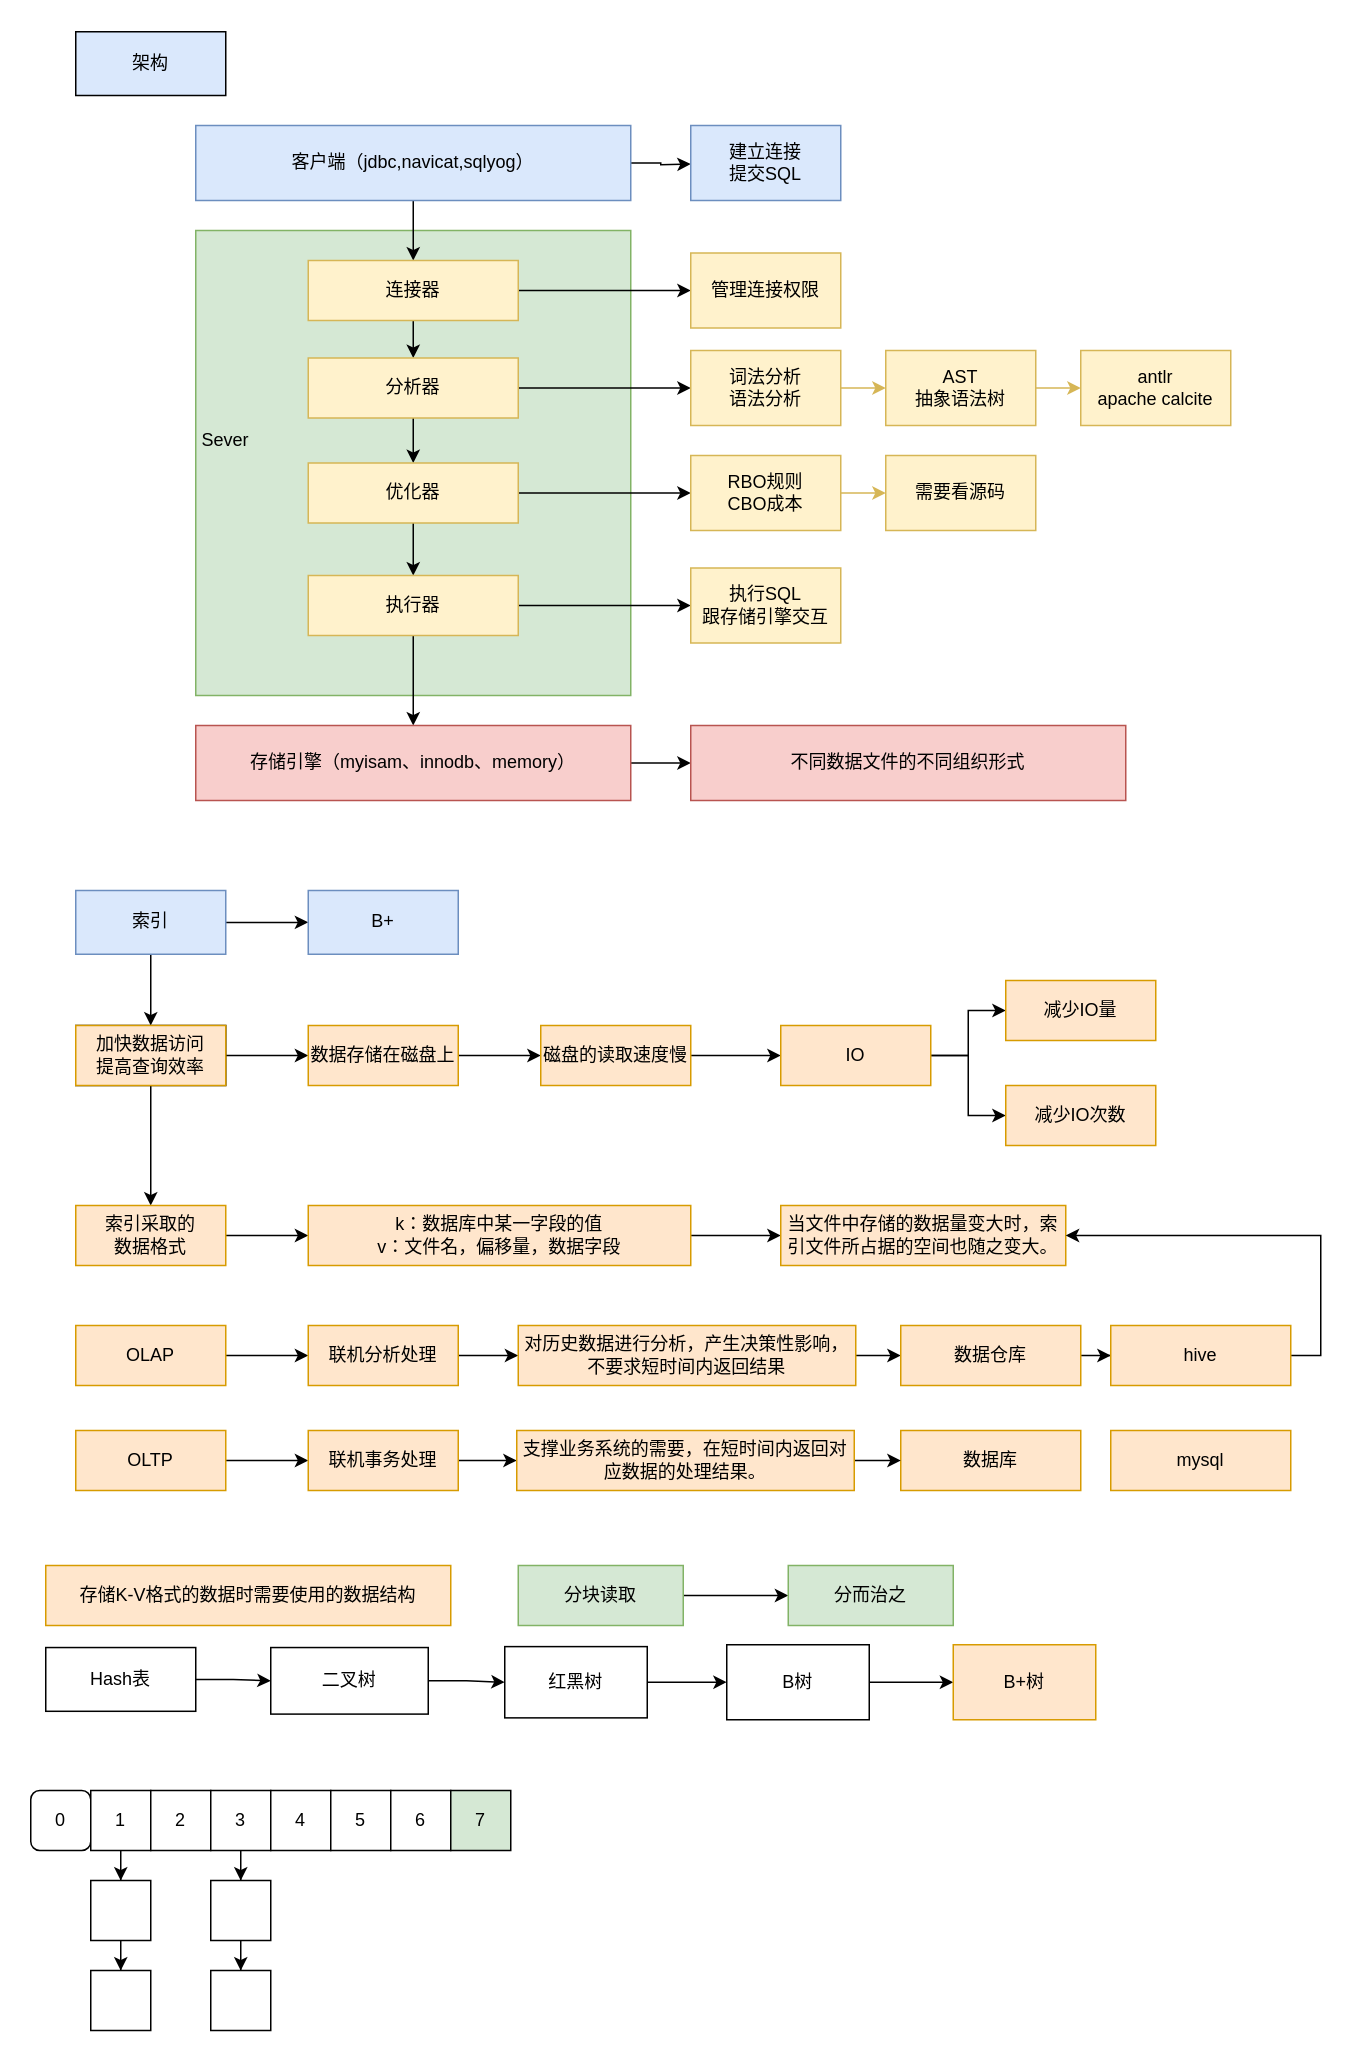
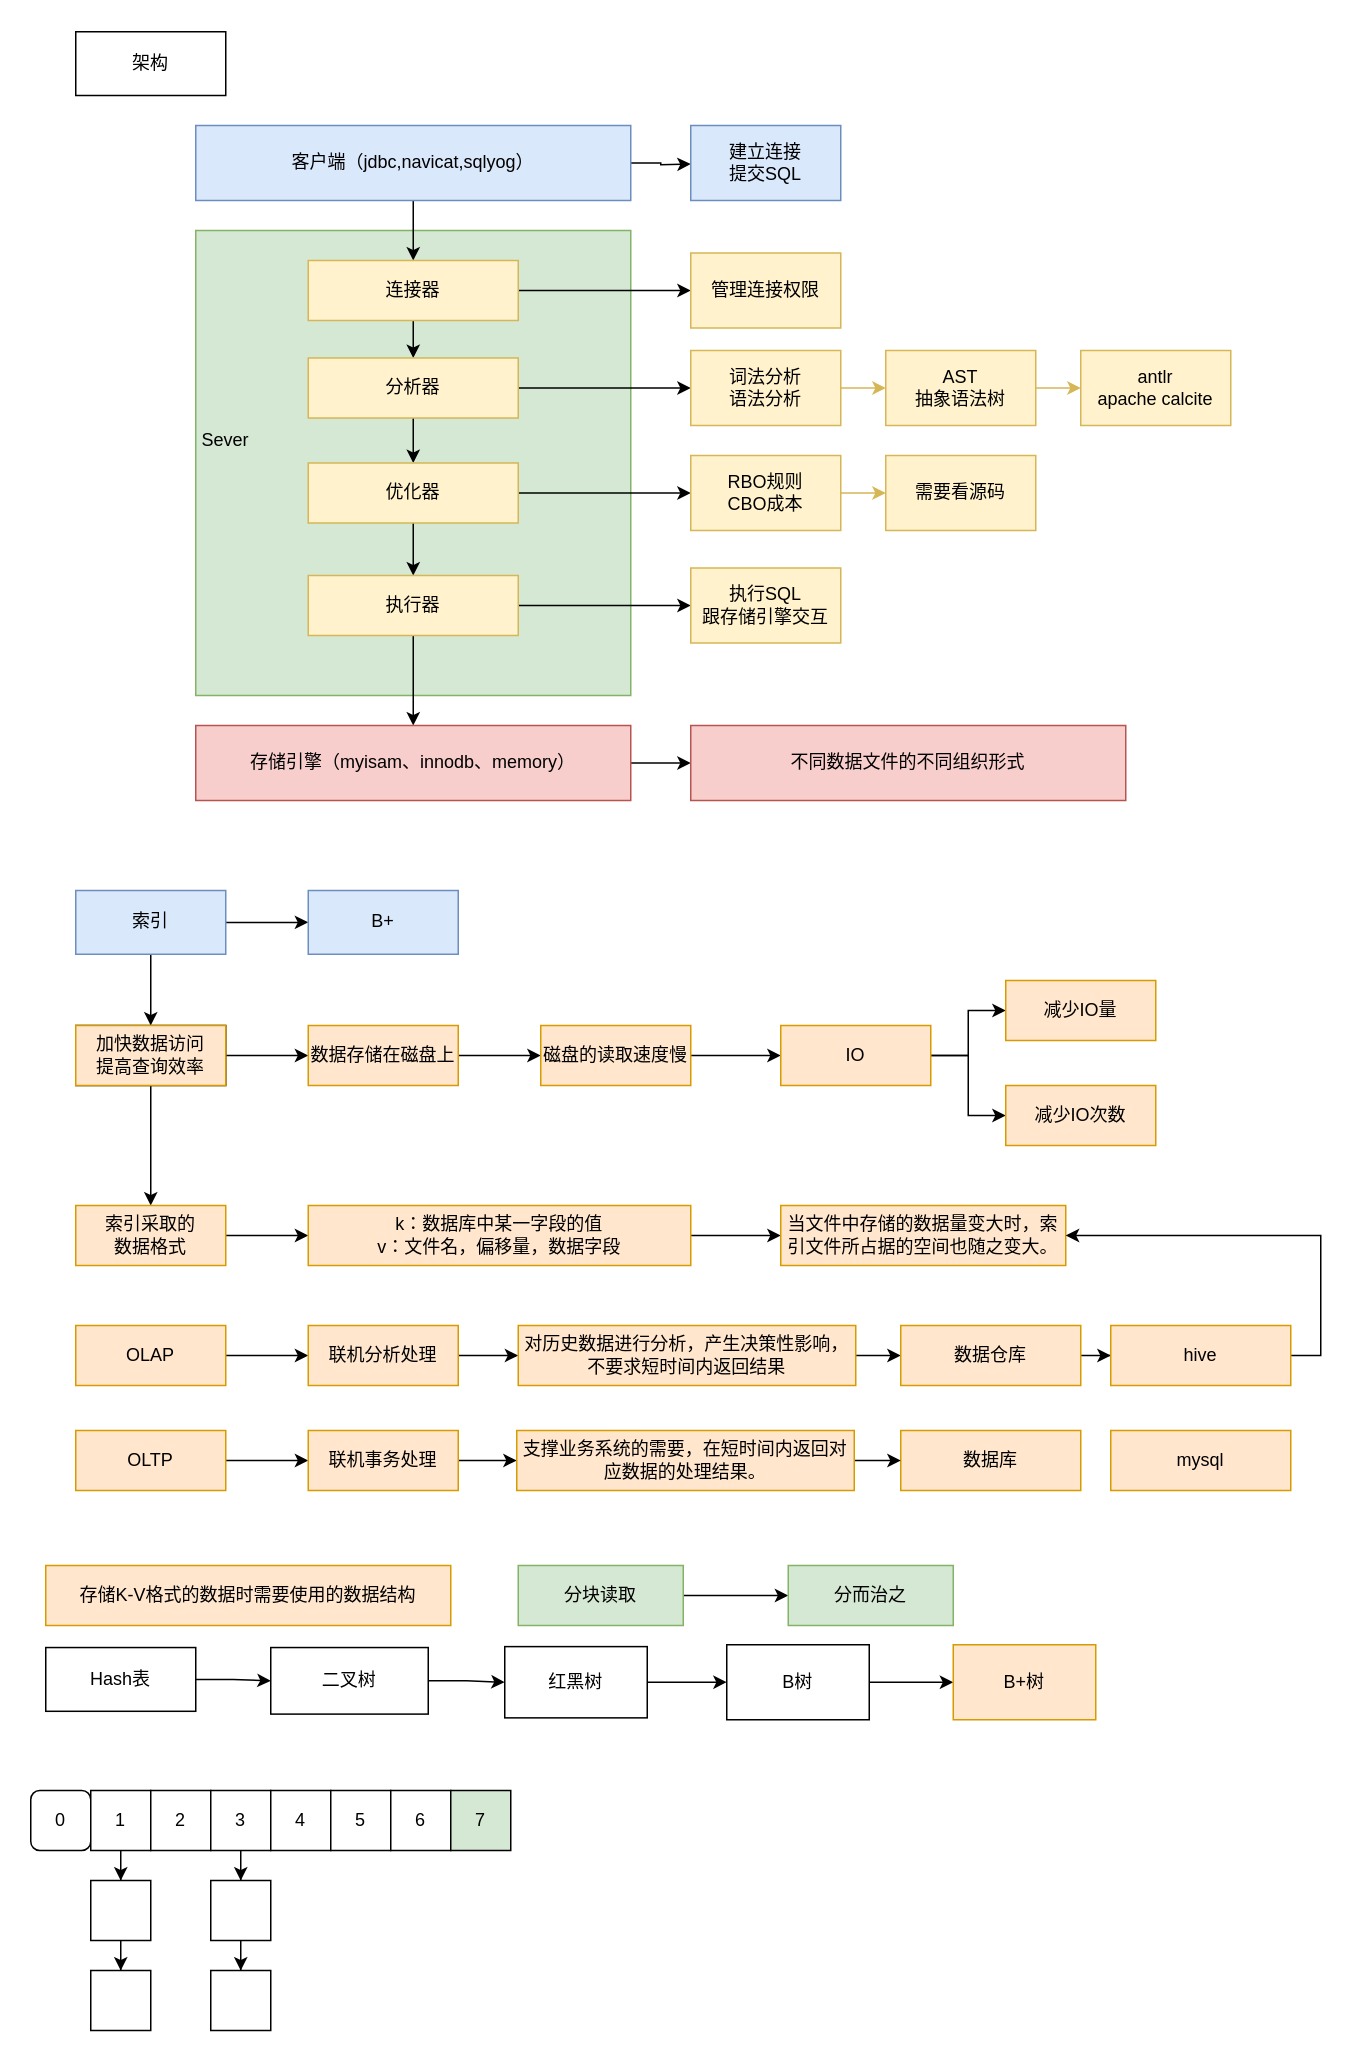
node "架构": fillcolor #dae8fc -> #ffffff
